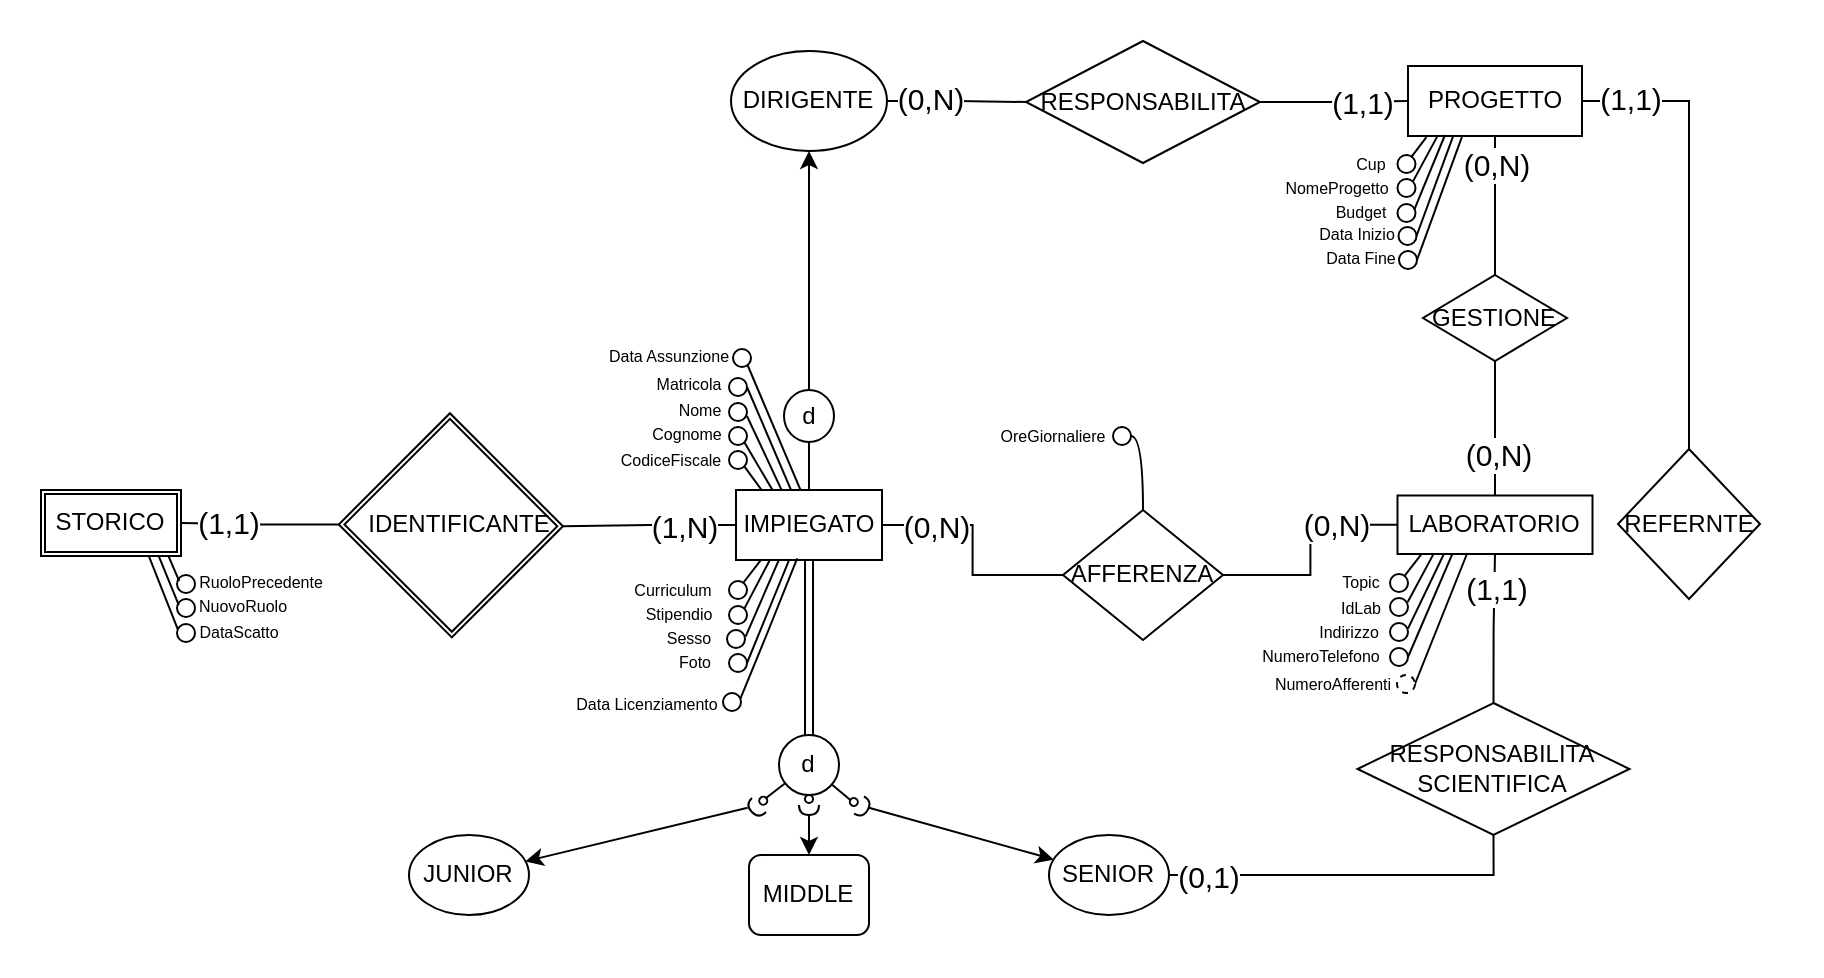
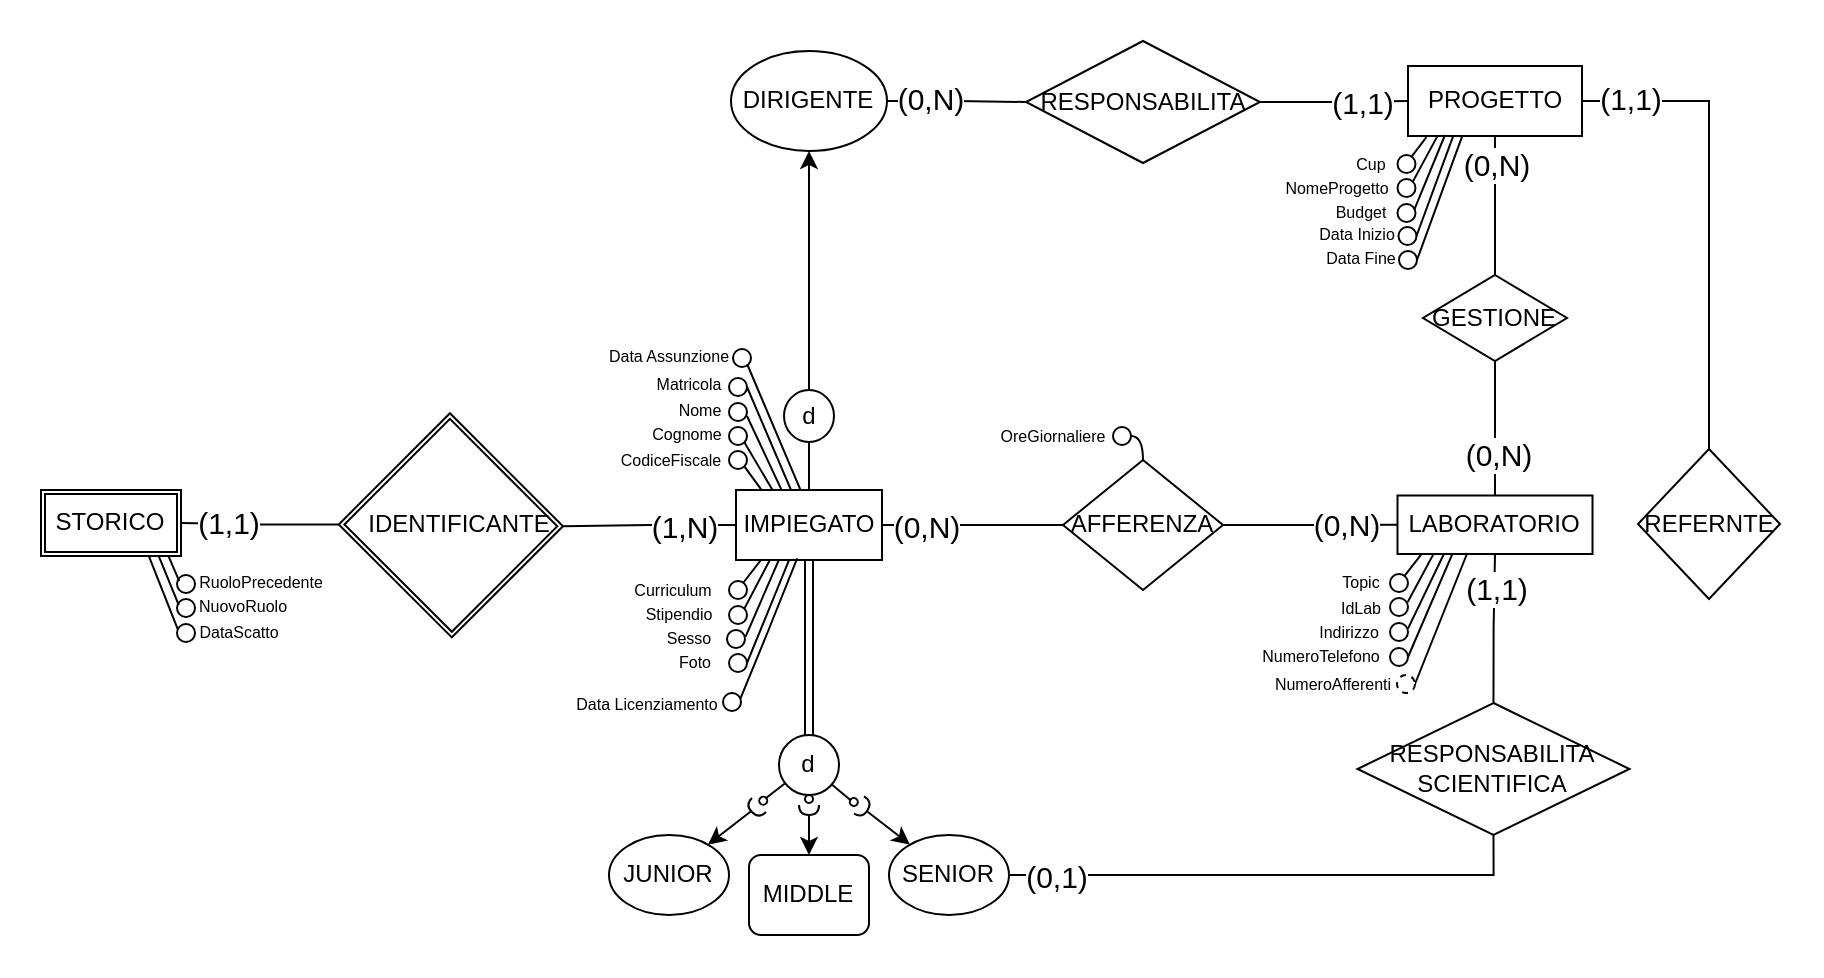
node "REFERNTE": moved (1689, 524) -> (1709, 524)
node "AFFERENZA": moved (1143, 575) -> (1143, 525)
node "JUNIOR": moved (469, 875) -> (669, 875)
node "SENIOR": moved (1109, 875) -> (949, 875)
